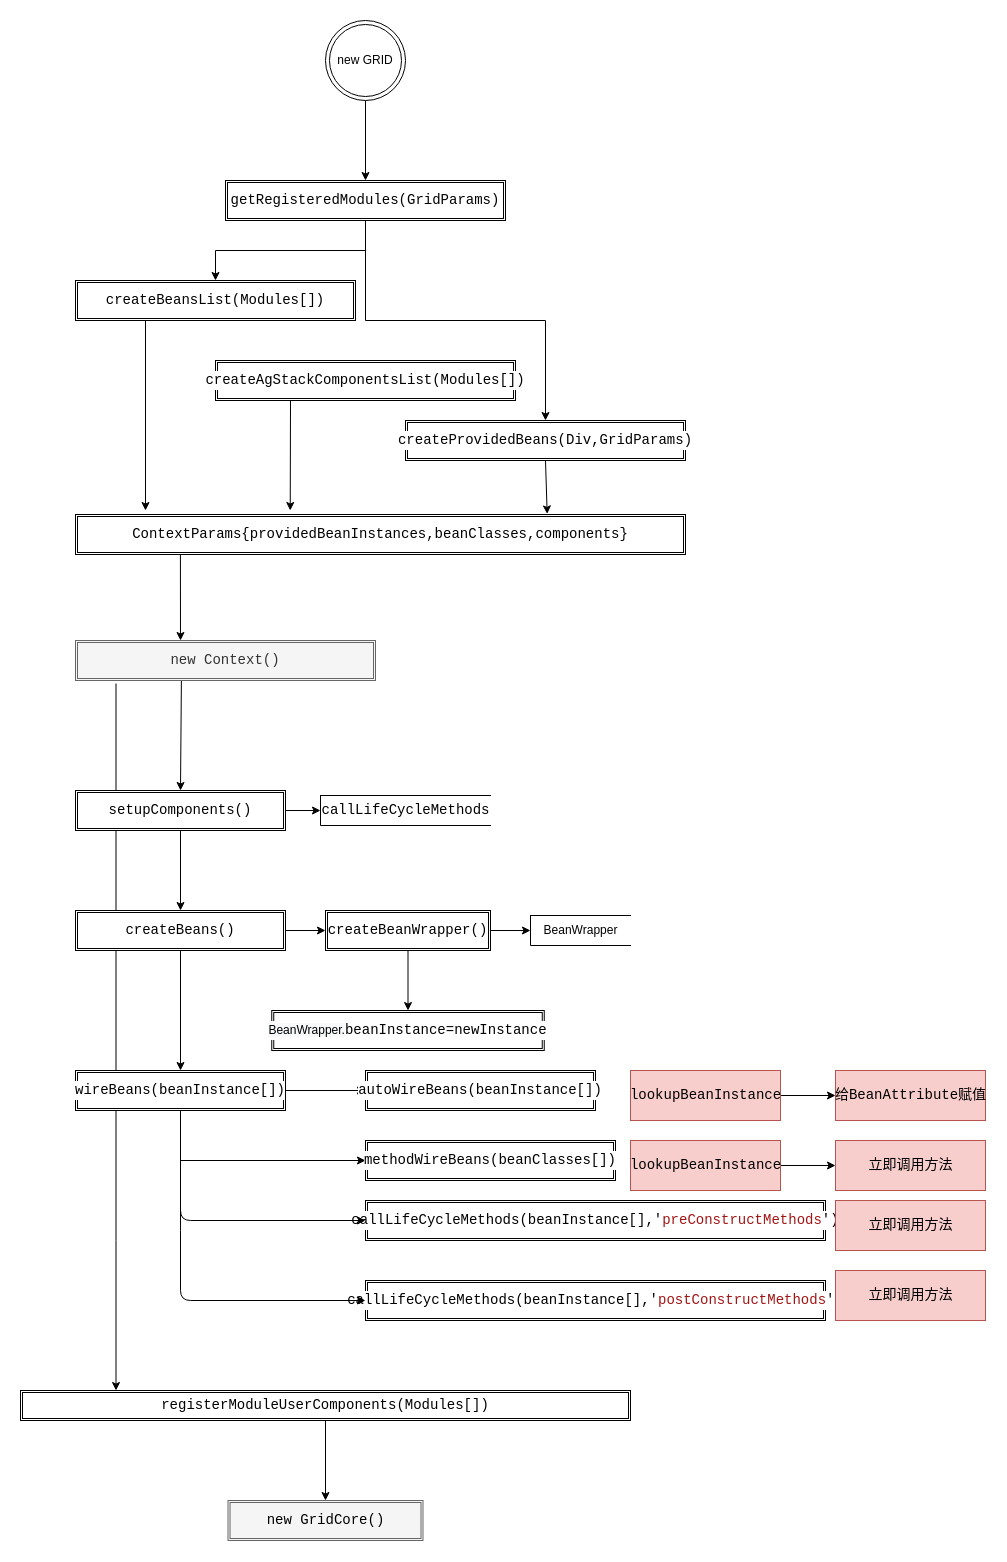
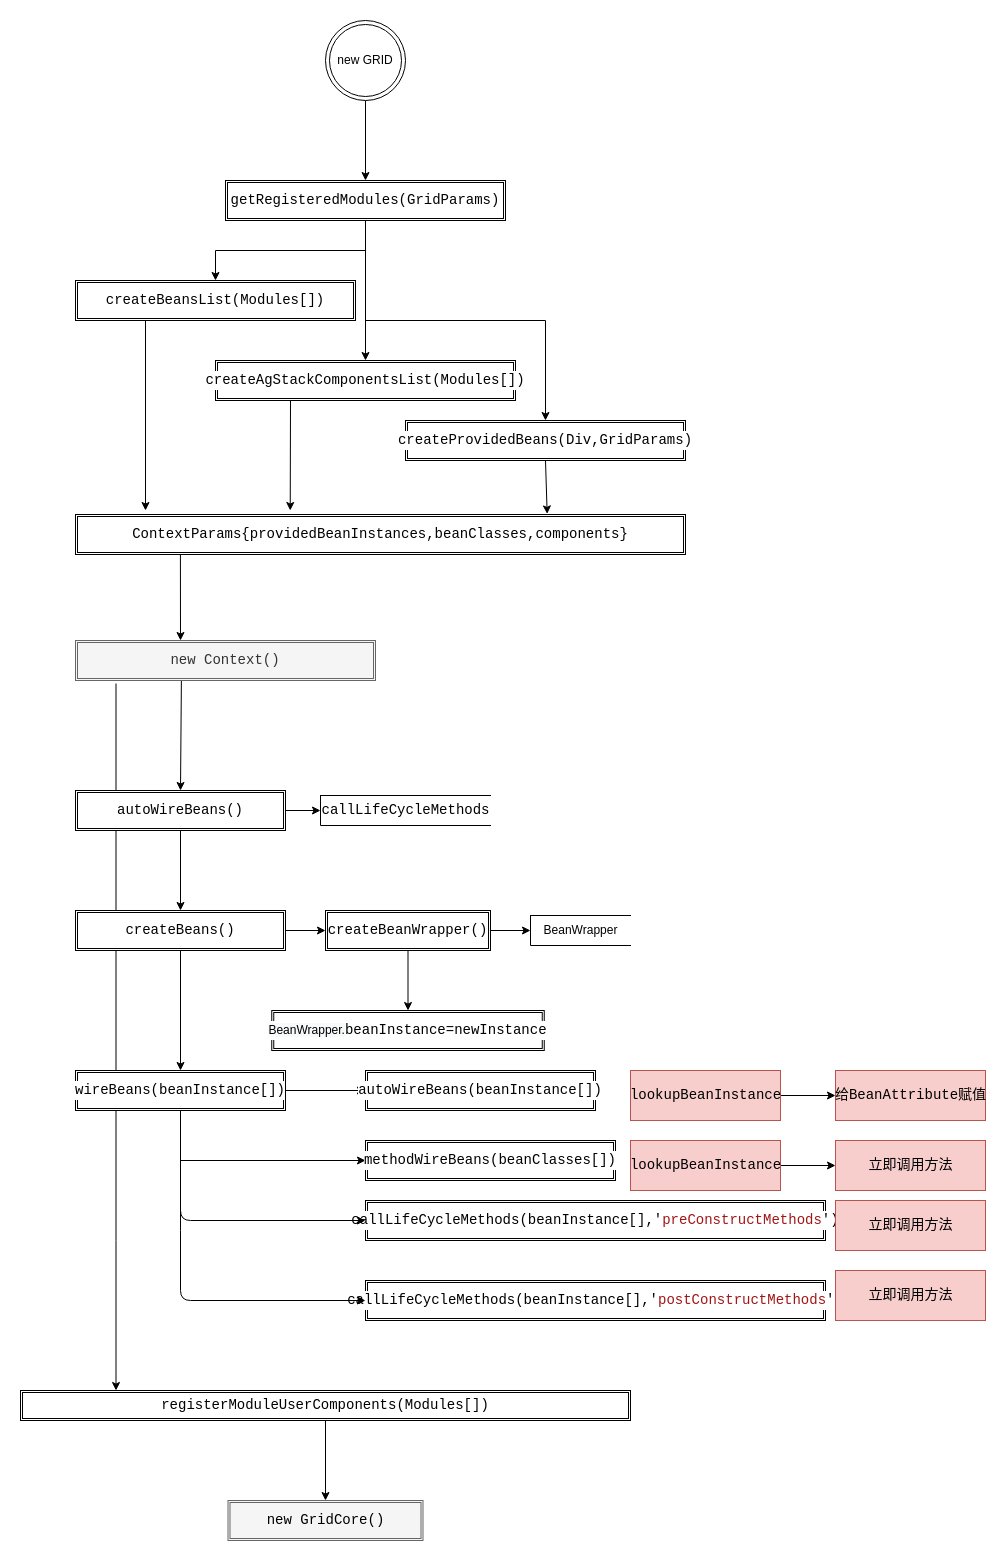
edge "getRegisteredModules(GridParams)" -> "createAgStackComponentsList(Modules[])": added
node "setupComponents()": label "setupComponents()" -> "autoWireBeans()"
